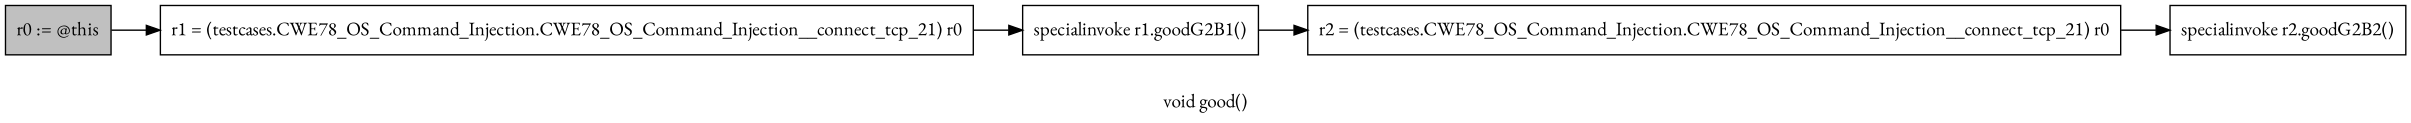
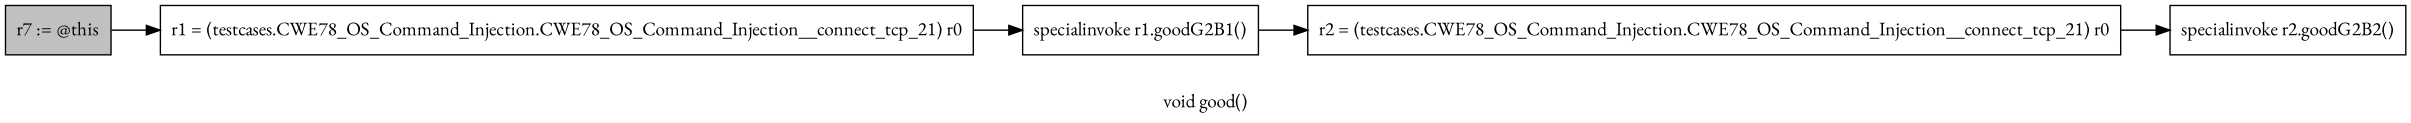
node "r0 := @this": label "r0 := @this" -> "r7 := @this"
